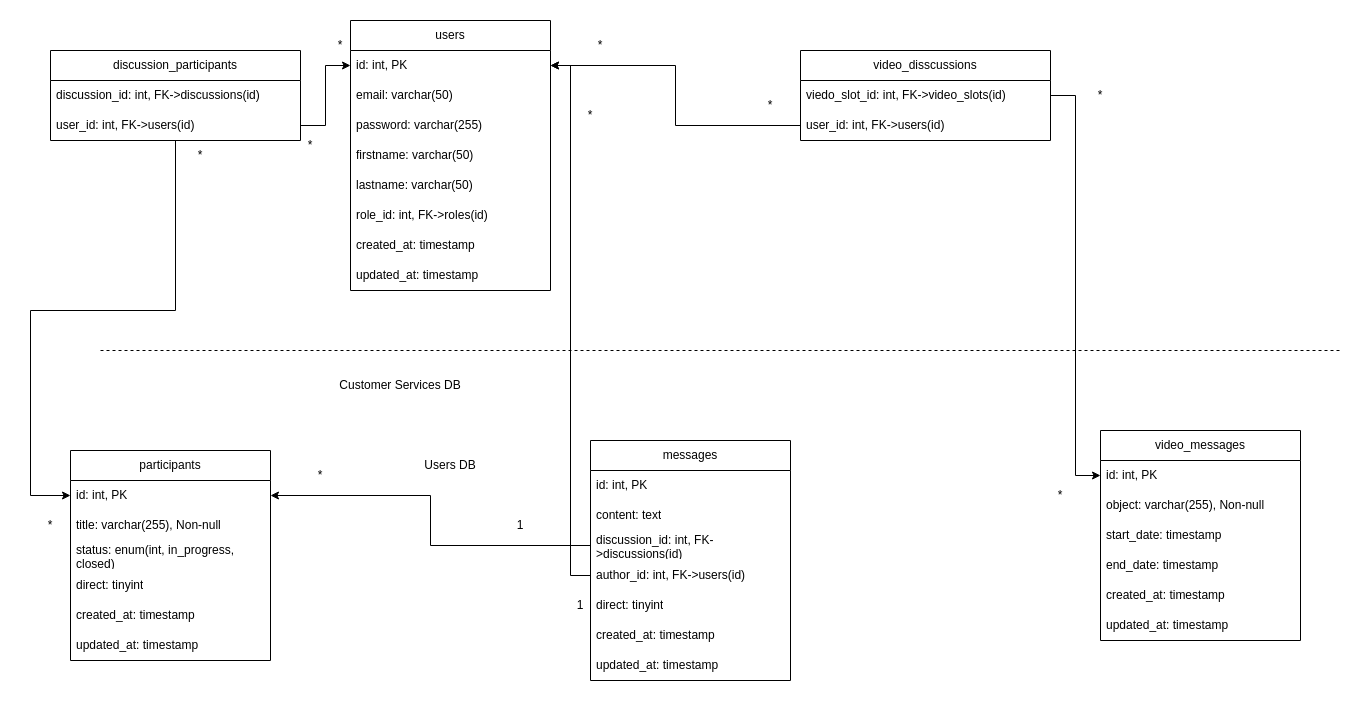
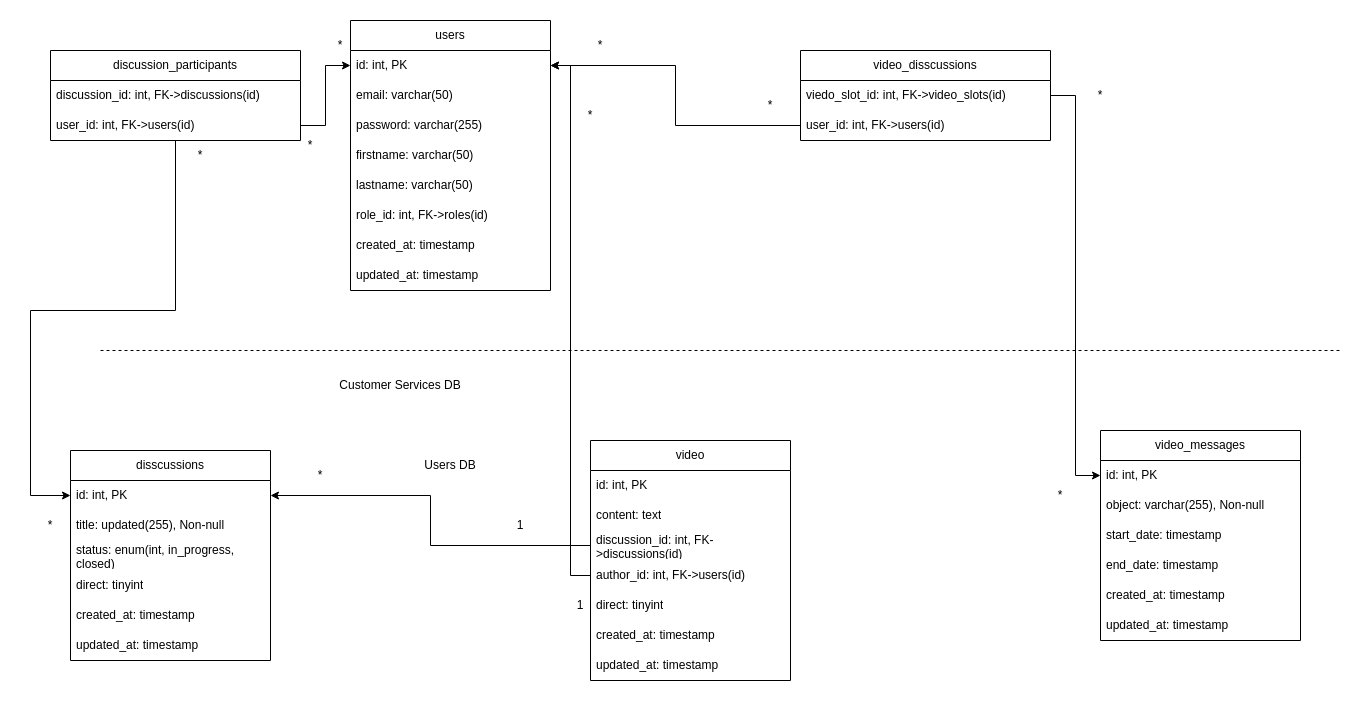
node "messages": label "messages" -> "video"
node "participants": label "participants" -> "disscussions"
node "title: varchar(255), Non-null": label "title: varchar(255), Non-null" -> "title: updated(255), Non-null"
